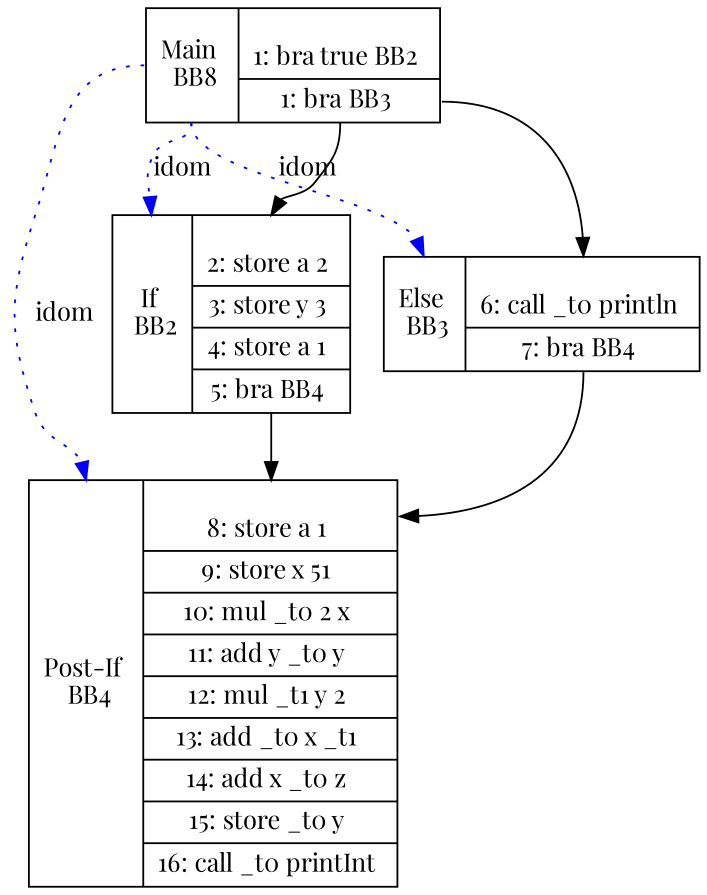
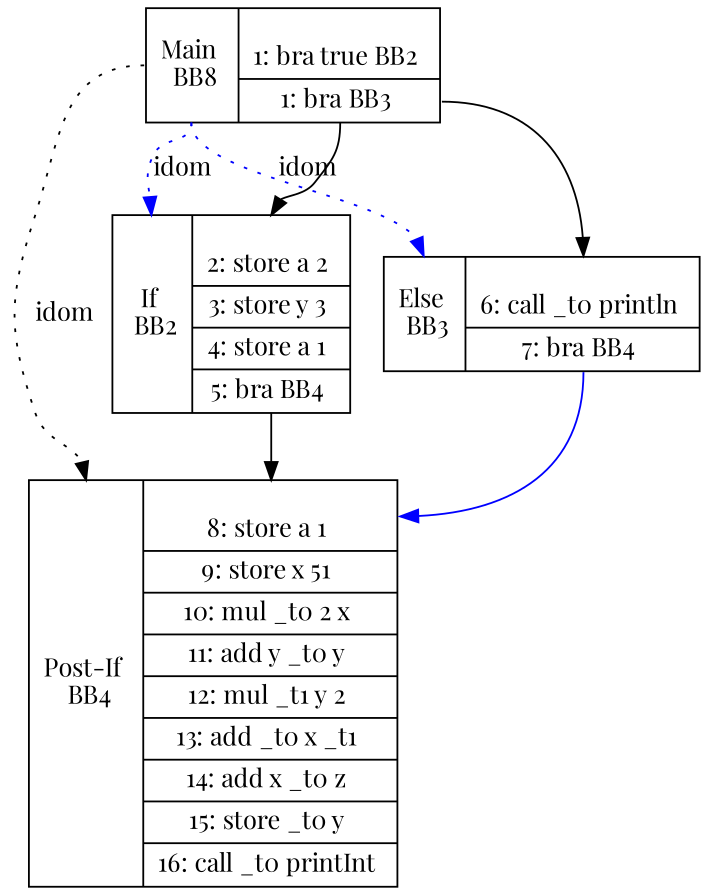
edge "Main" -> "Post-If": color blue -> black
edge "Else" -> "Post-If": color black -> blue
